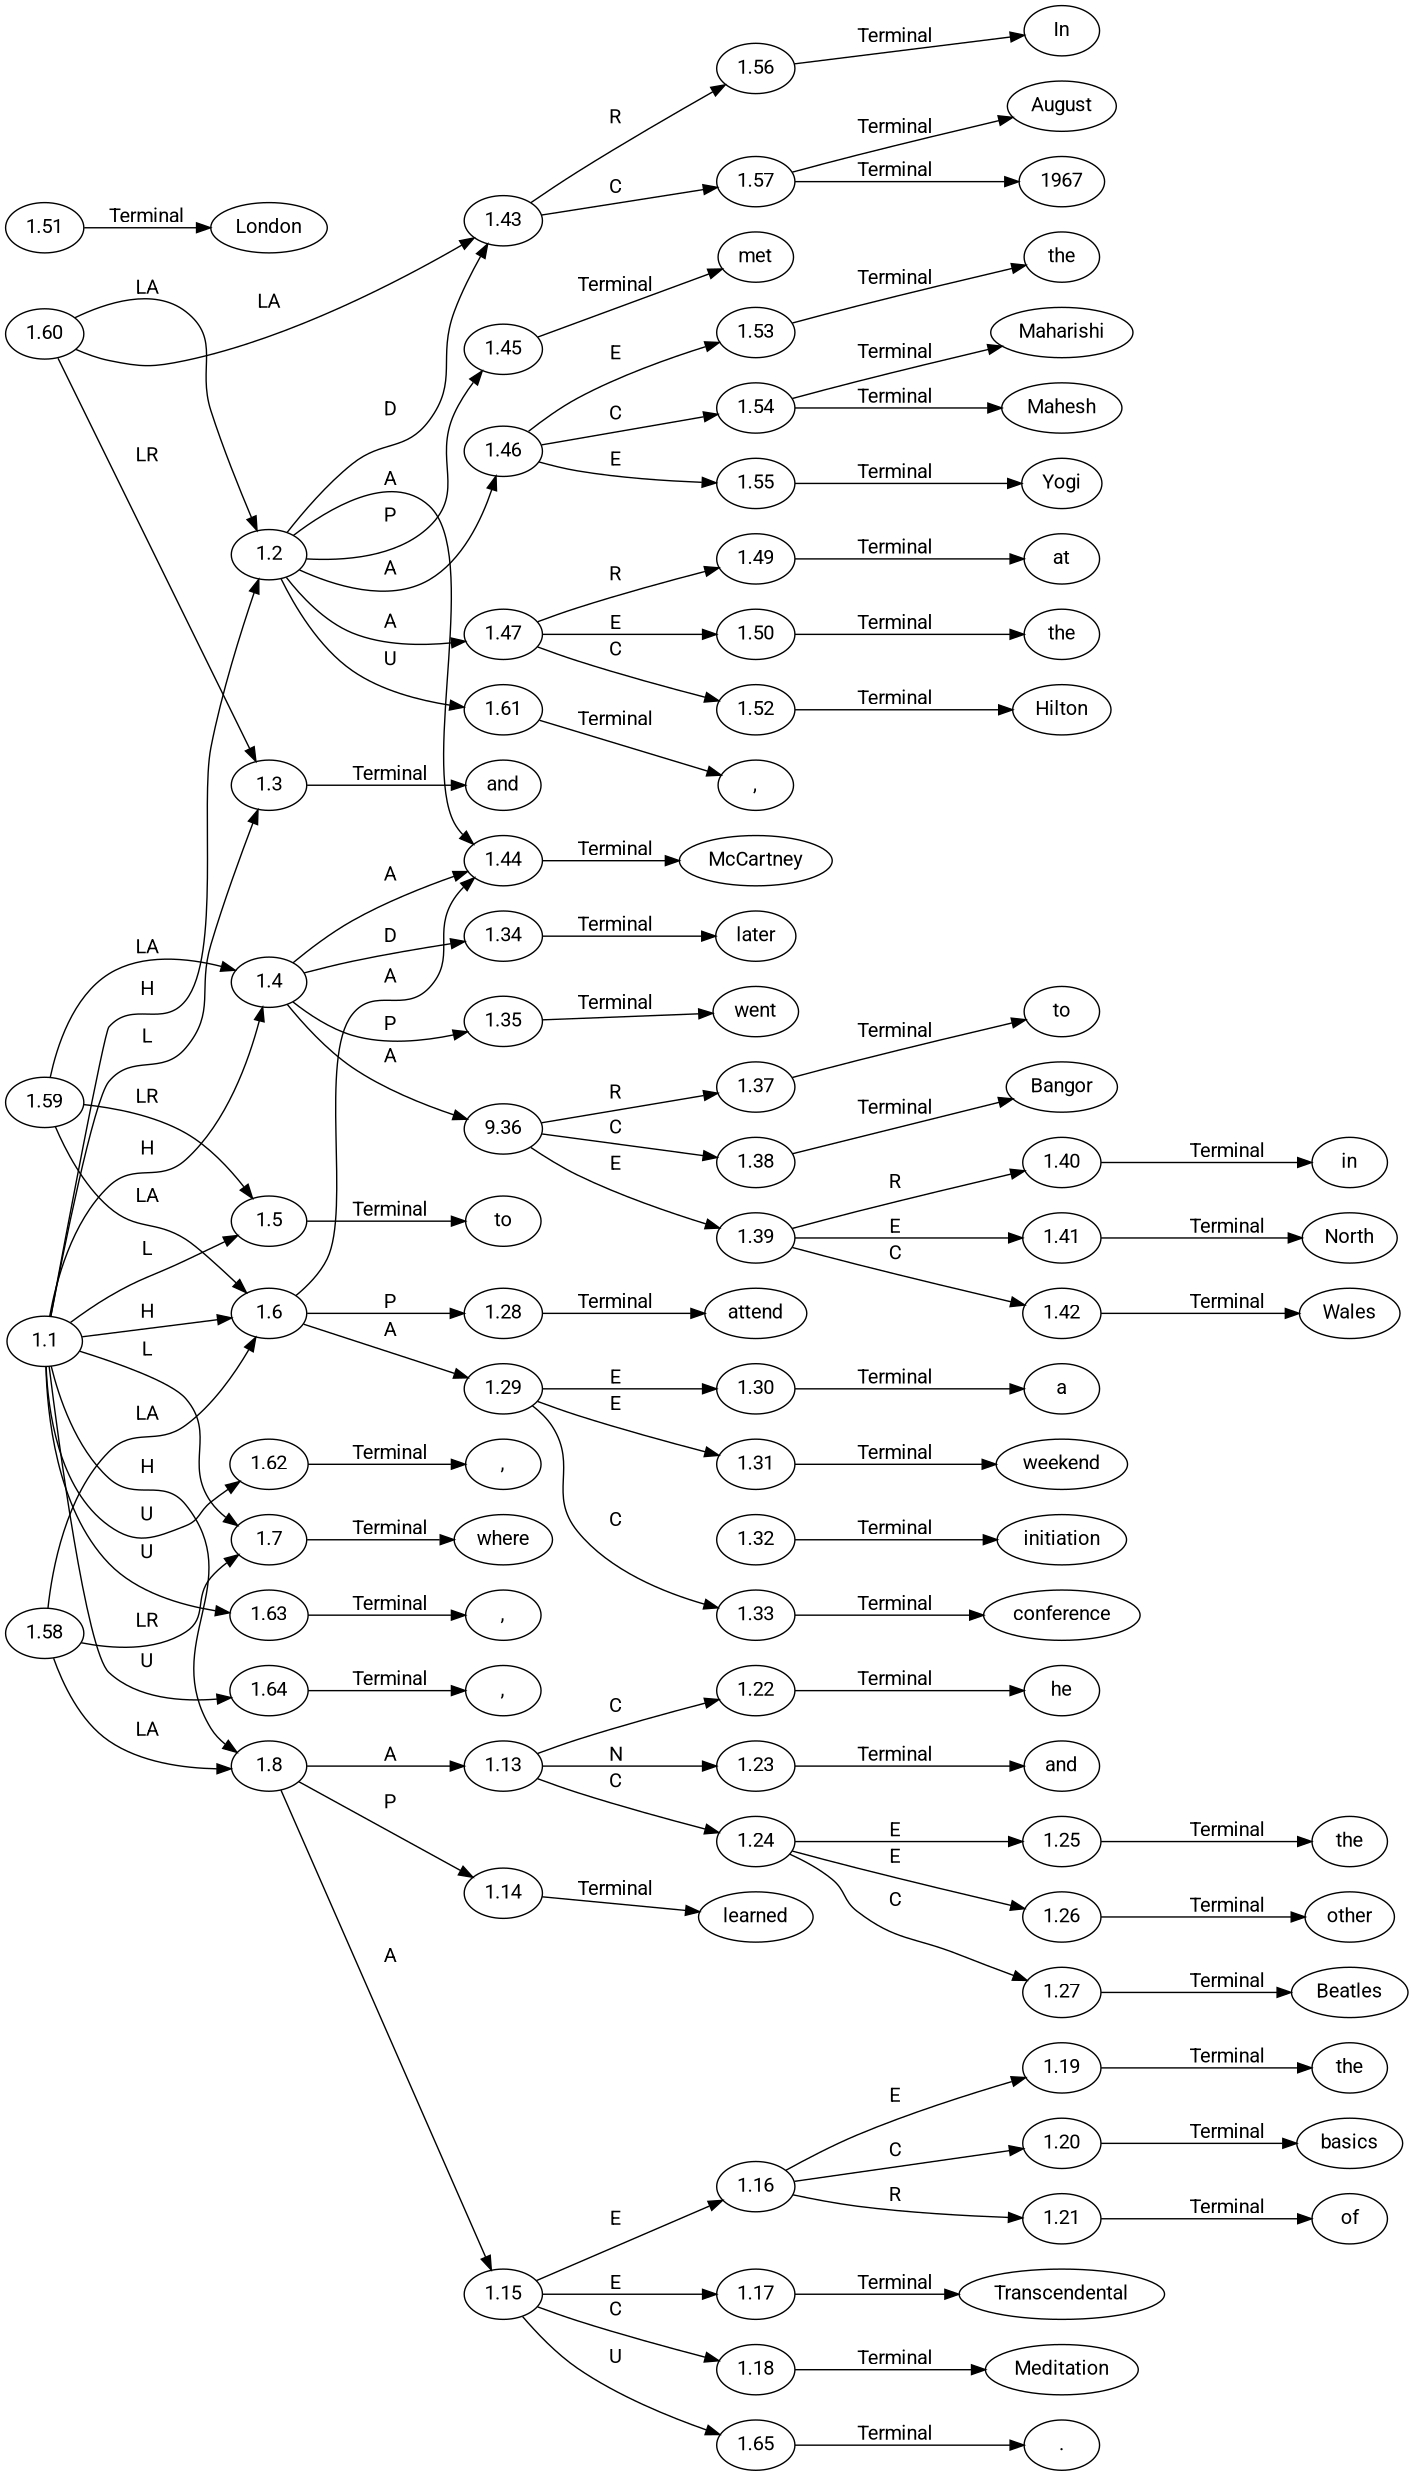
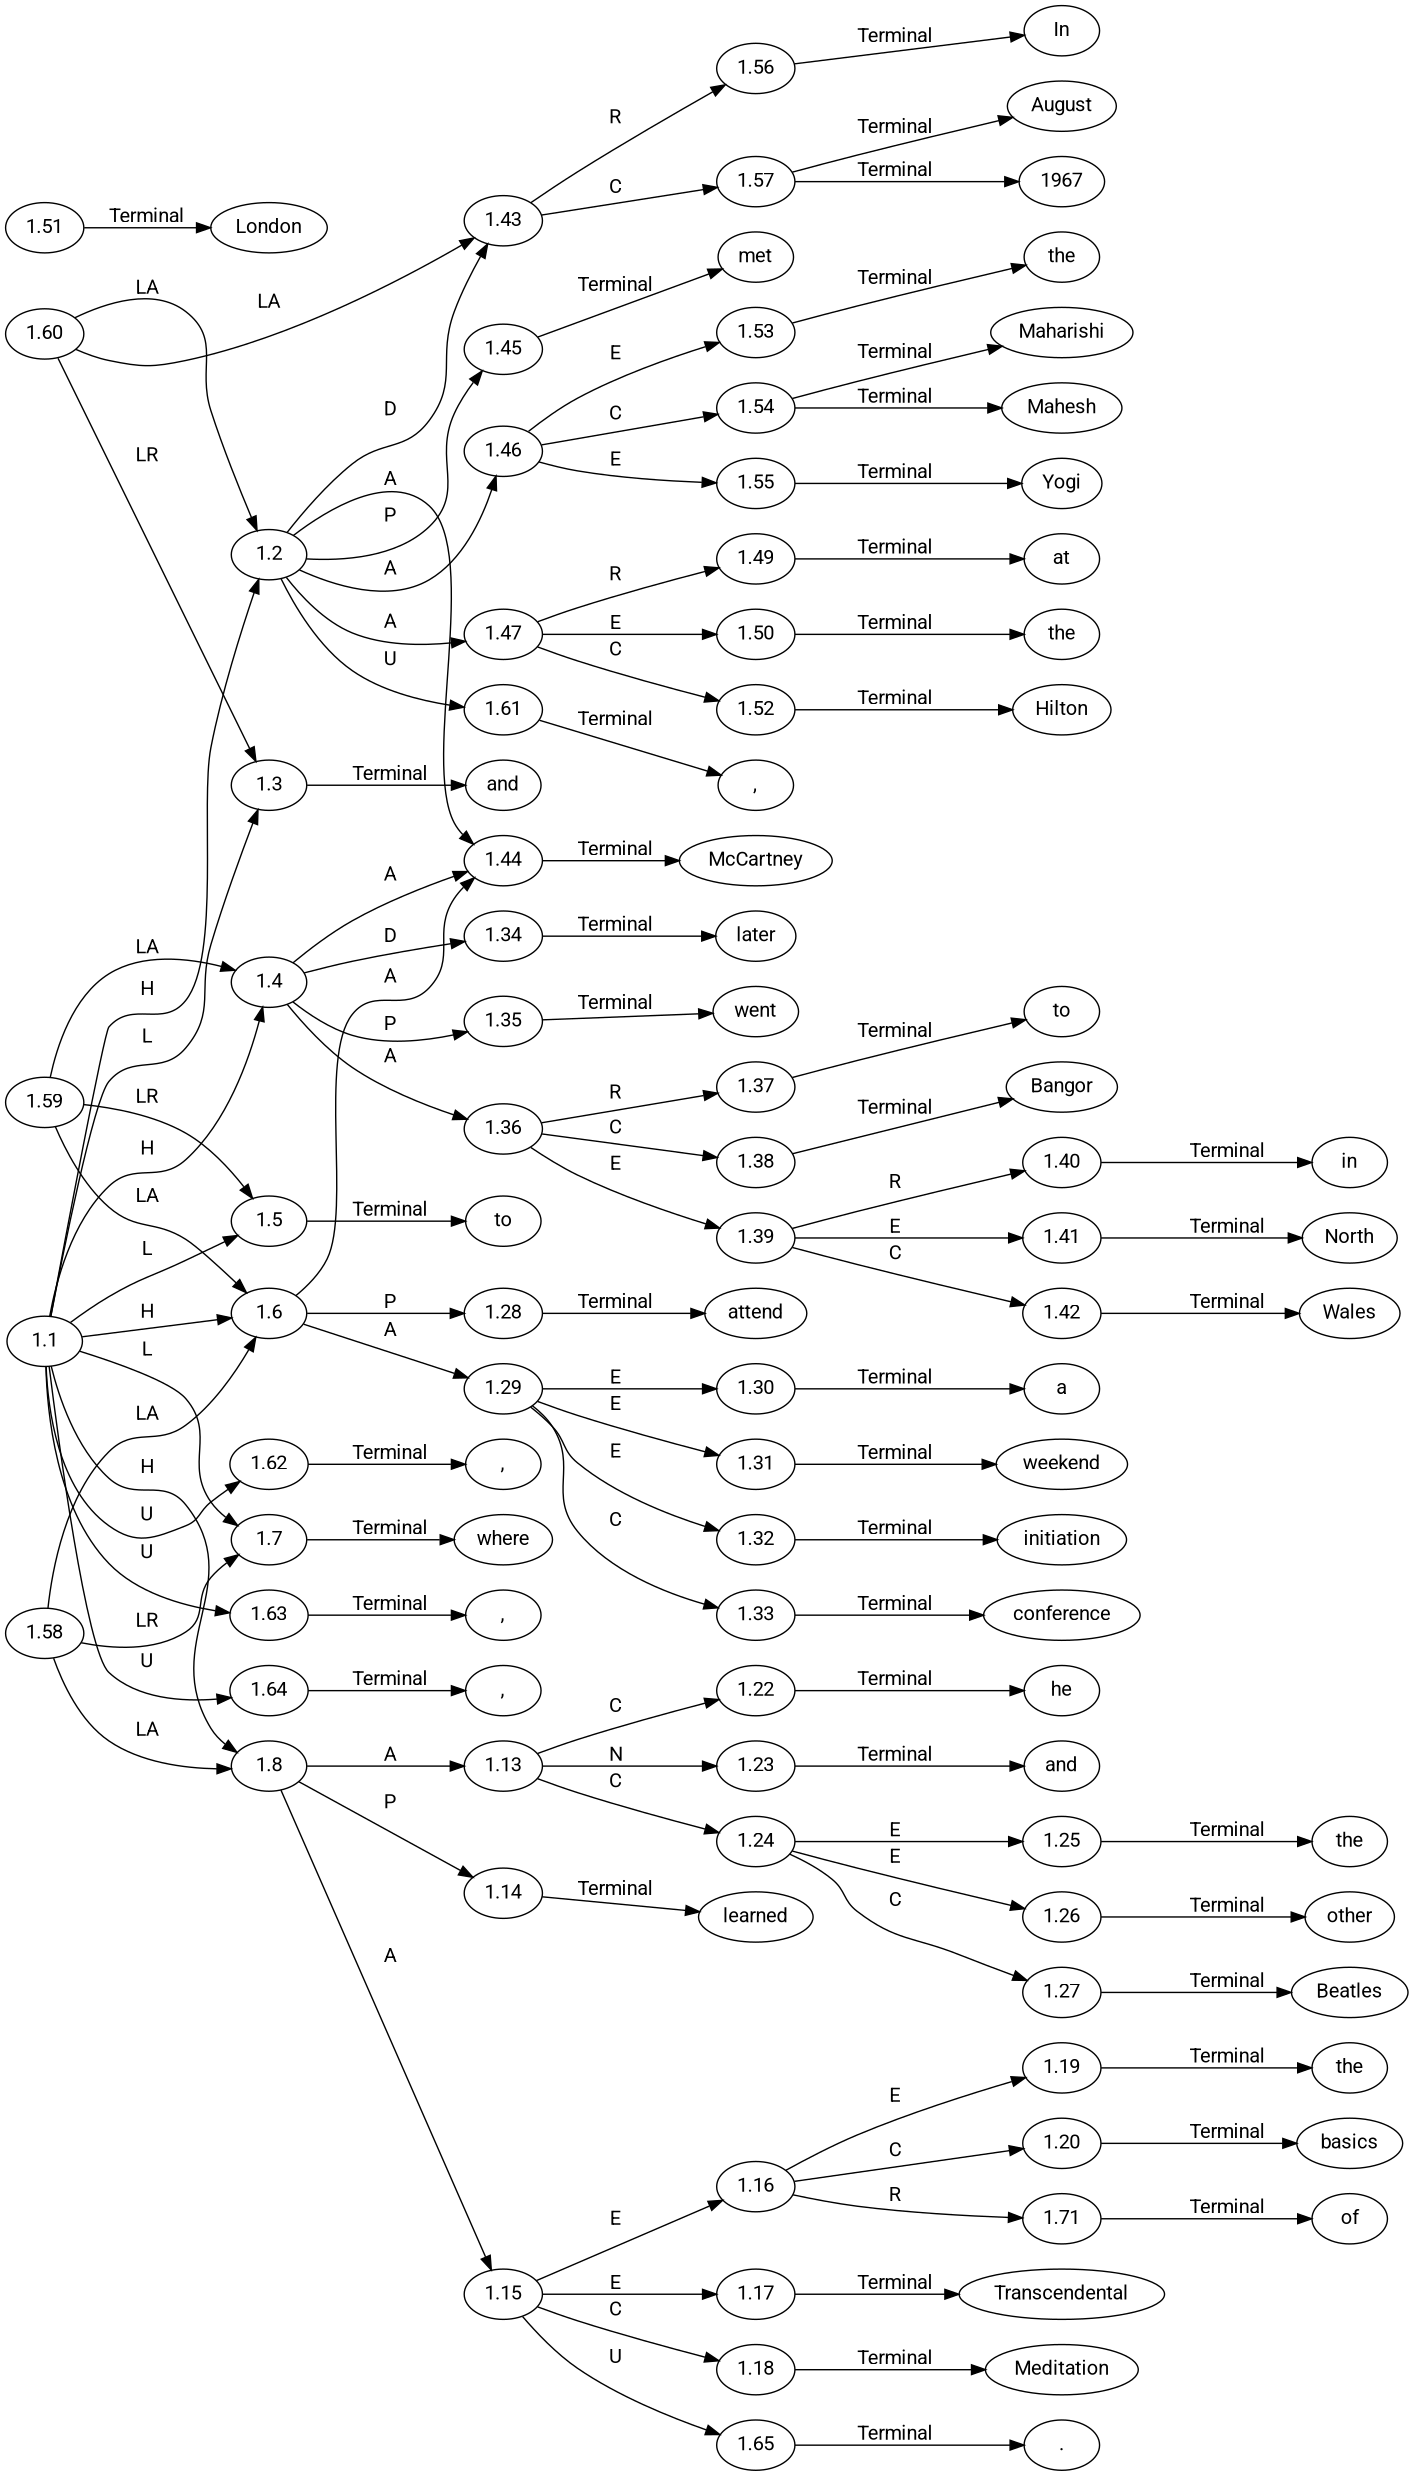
node "9.36": label "9.36" -> "1.36"
edge "1.29" -> "1.32": added, label "E"
node "1.21": label "1.21" -> "1.71"
